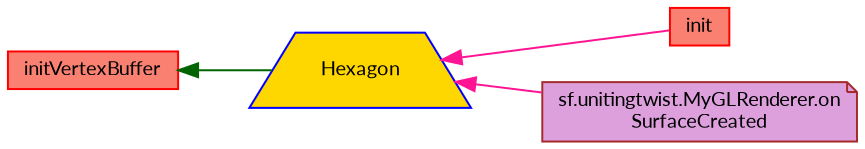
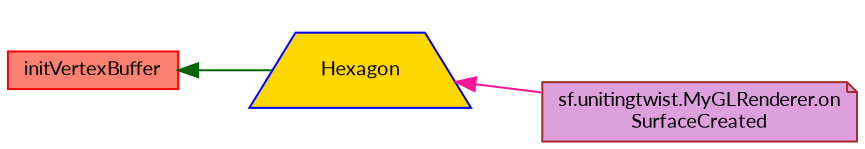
node "init": removed
